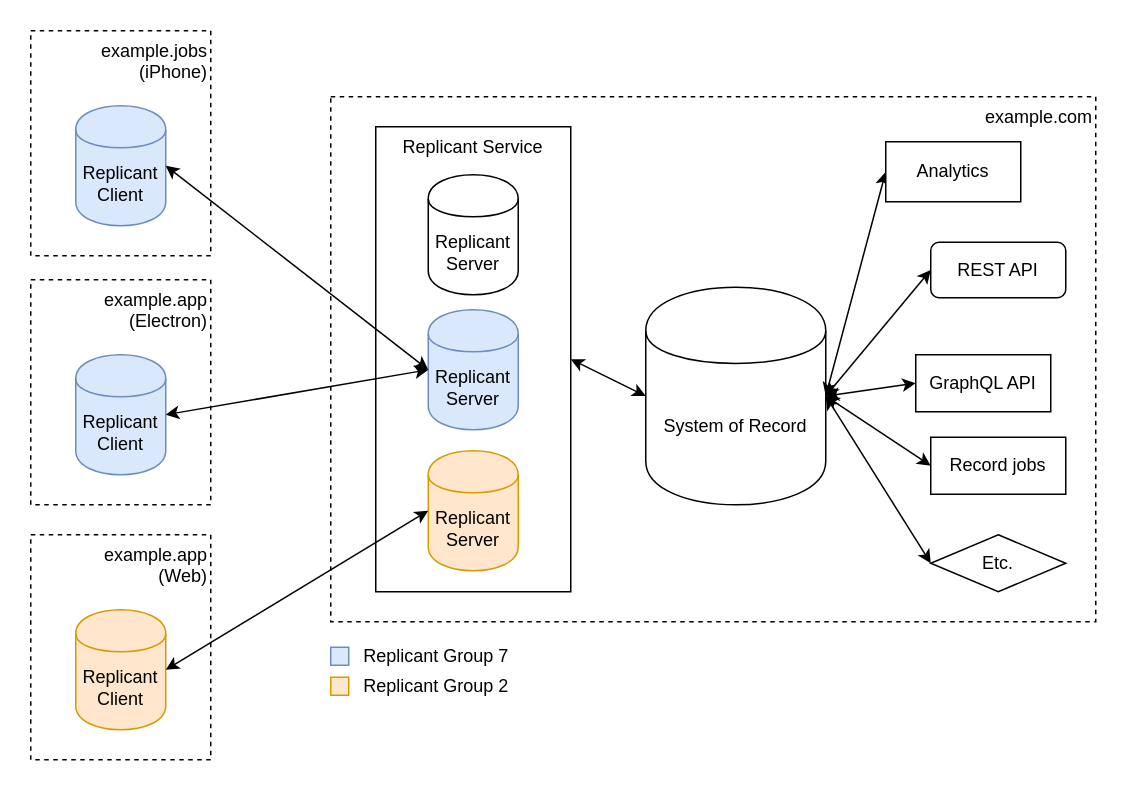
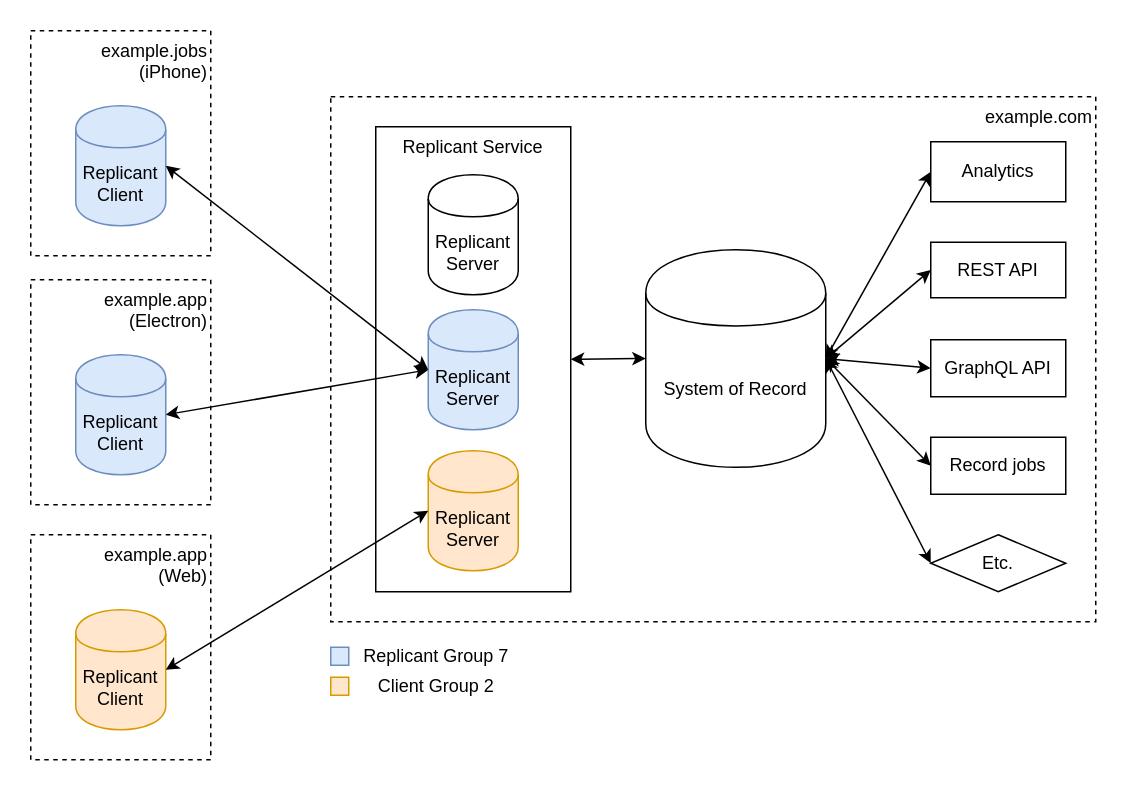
node "Analytics": moved (953, 172) -> (998, 172)
node "REST API": shape rounded rectangle -> rectangle
node "GraphQL API": moved (983, 383) -> (998, 368)
node "System of Record": moved (736, 396) -> (736, 359)
node "Replicant Group 2": label "Replicant Group 2" -> "Client Group 2"
